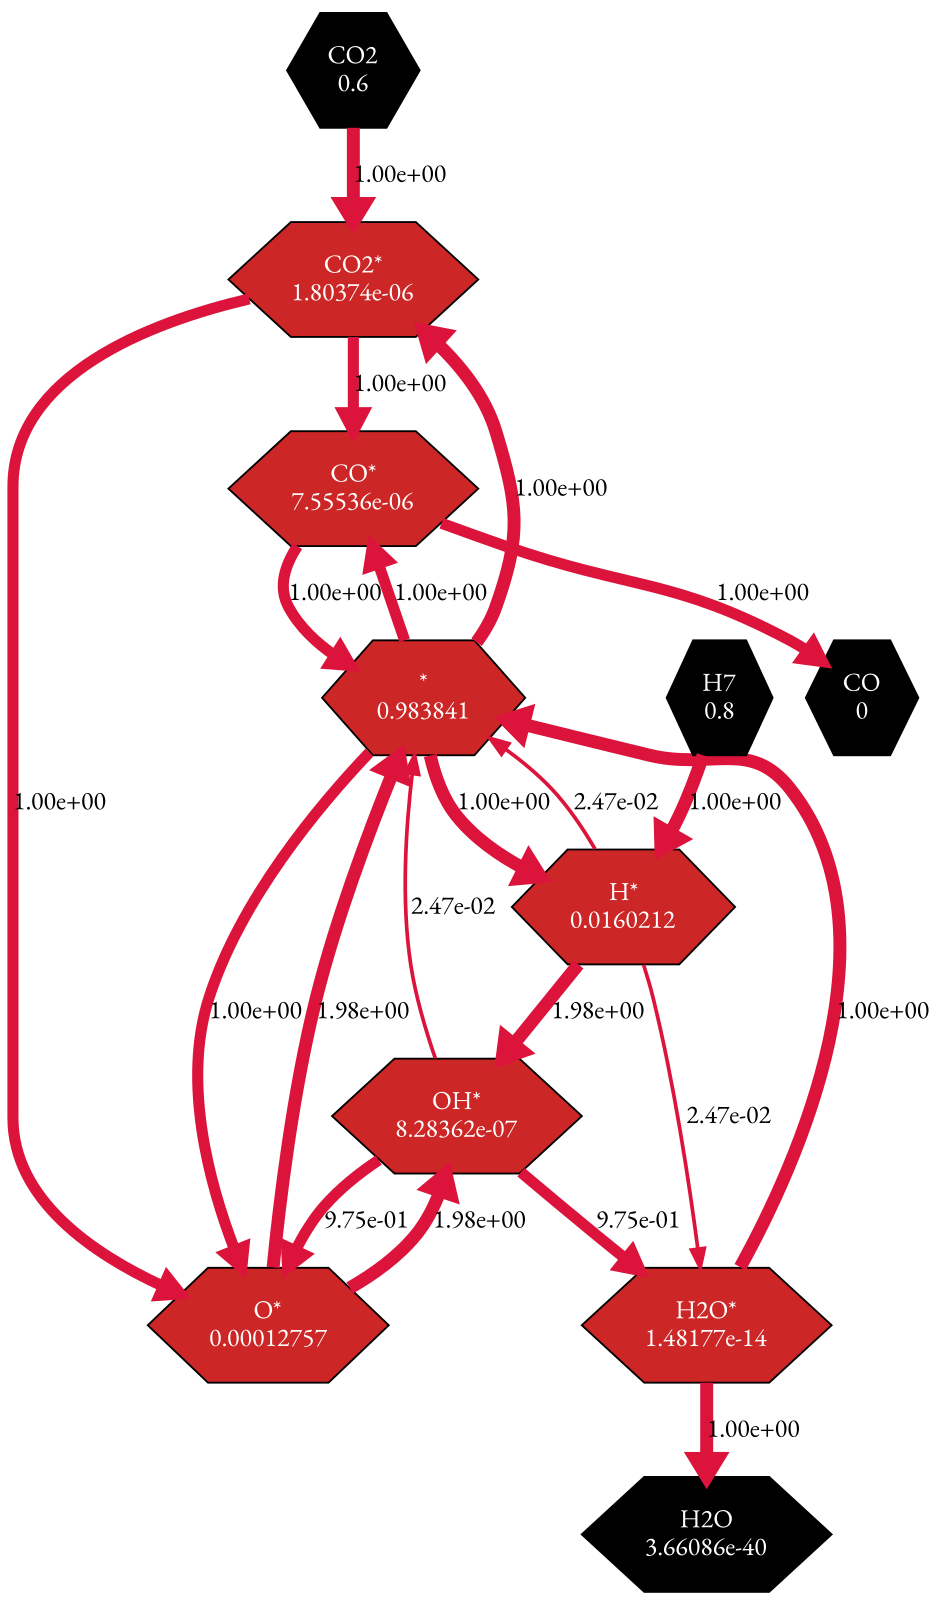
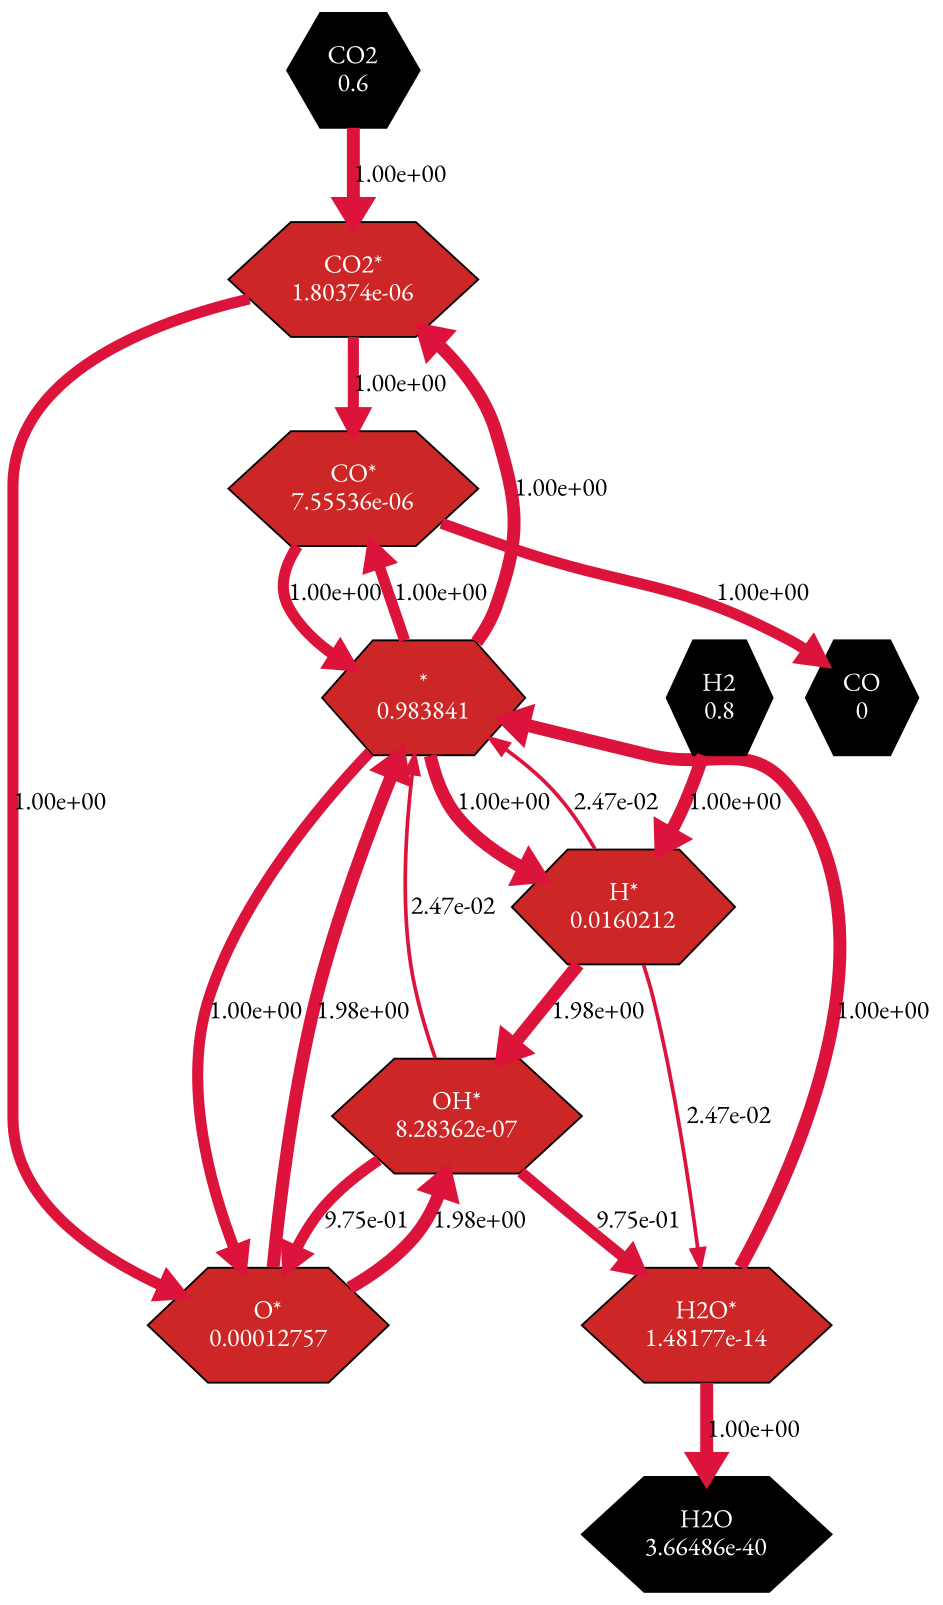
node "H7 0.8": label "H7 0.8" -> "H2 0.8"
node "H2O 3.66086e-40": label "H2O 3.66086e-40" -> "H2O 3.66486e-40"
